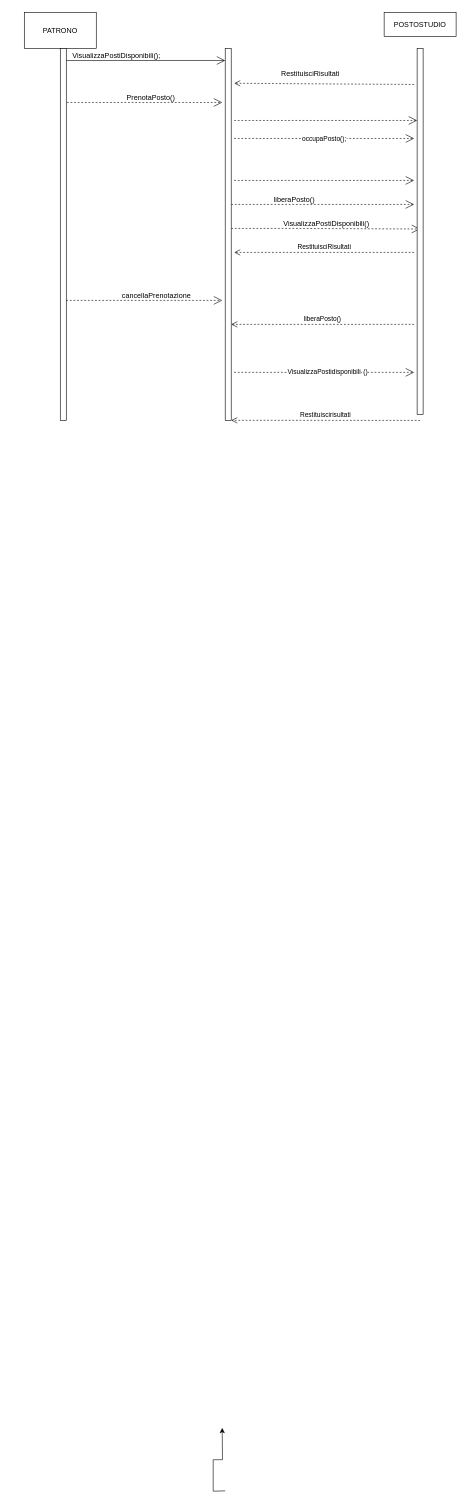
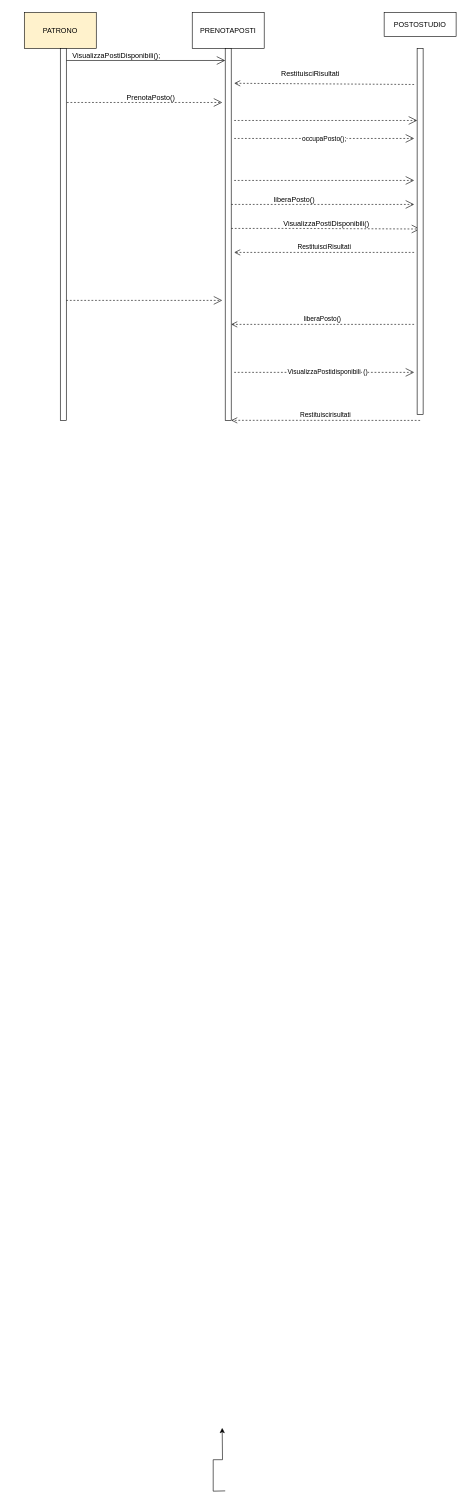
node "PATRONO": fillcolor #ffffff -> #fff2cc
node "PRENOTAPOSTI": added
node "cancellaPrenotazione": removed
